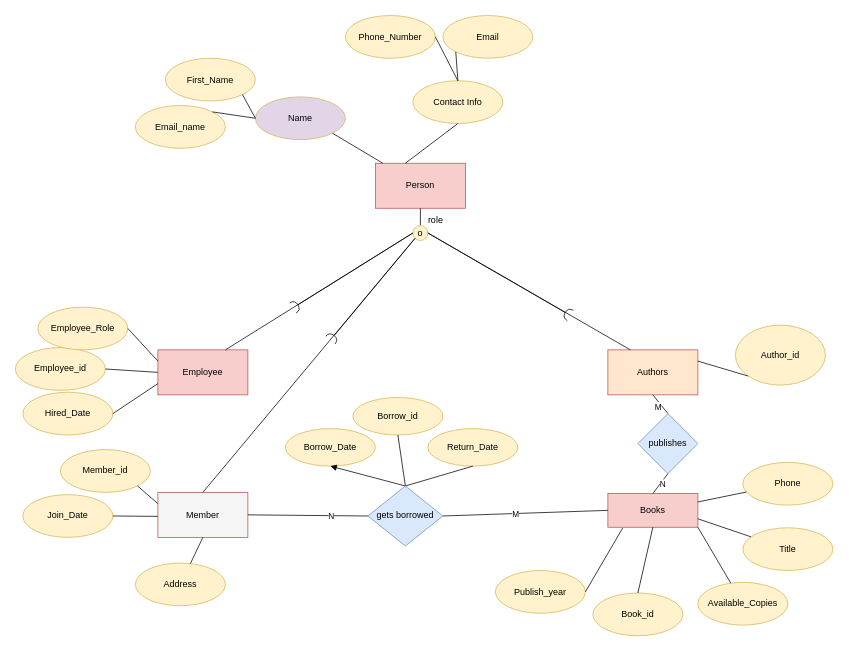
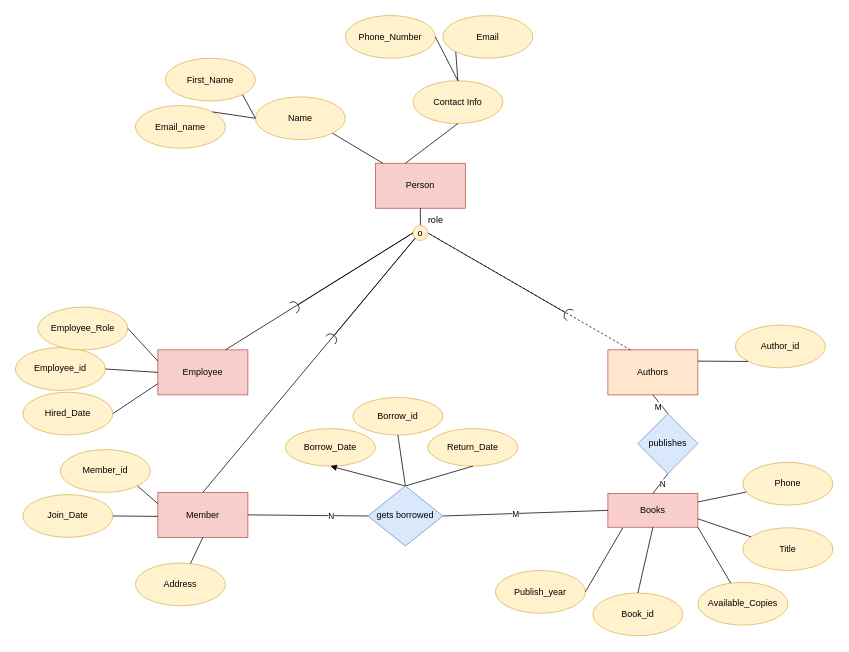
node "Name": fillcolor #e1d5e7 -> #fff2cc
edge "o" -- "Authors": style solid -> dashed
node "Author_id": size 90x60 -> 90x43
node "Member": fillcolor #f5f5f5 -> #f8cecc
